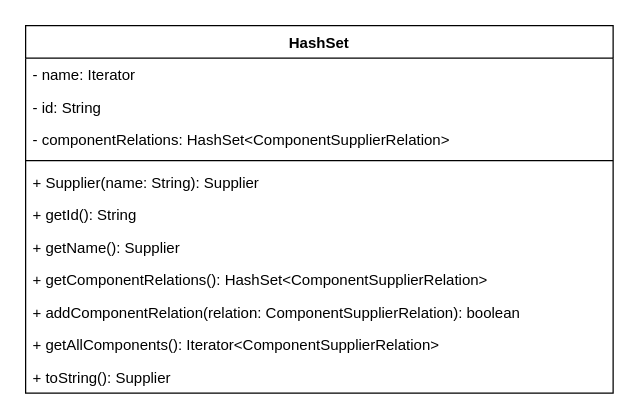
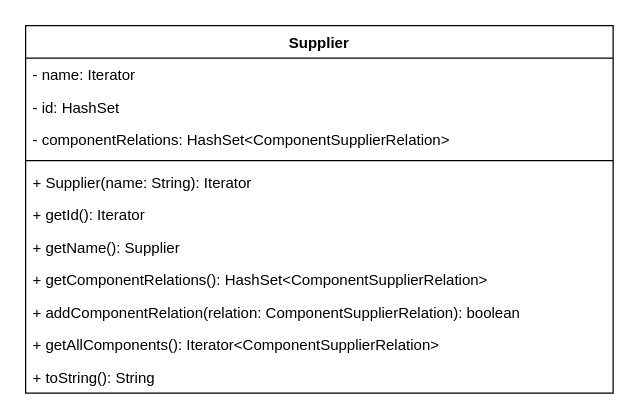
node "HashSet": label "HashSet" -> "Supplier"
node "- id: String": label "- id: String" -> "- id: HashSet"
node "+ Supplier(name: String): Supplier": label "+ Supplier(name: String): Supplier" -> "+ Supplier(name: String): Iterator"
node "+ getId(): String": label "+ getId(): String" -> "+ getId(): Iterator"
node "+ toString(): Supplier": label "+ toString(): Supplier" -> "+ toString(): String"
